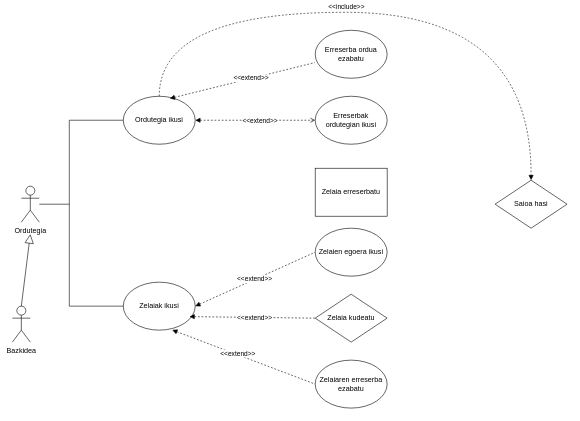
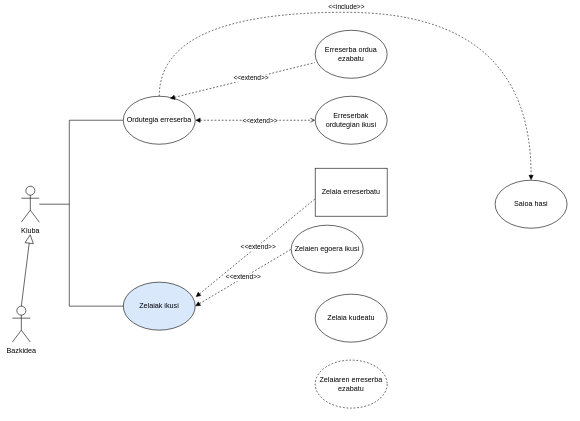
node "Ordutegia ikusi": label "Ordutegia ikusi" -> "Ordutegia erreserba"
node "Saioa hasi": shape diamond -> ellipse
node "Ordutegia": label "Ordutegia" -> "Kluba"
node "Zelaien egoera ikusi": moved (351, 252) -> (327, 249)
edge "Zelaia erreserbatu" -> "Zelaiak ikusi": added, label "<<extend>>"
node "Zelaiak ikusi": fillcolor #ffffff -> #dae8fc
edge "Zelaia kudeatu" -> "Zelaiak ikusi": removed, label "<<extend>>"
node "Zelaia kudeatu": shape diamond -> ellipse
edge "Zelaiaren erreserba ezabatu" -> "Zelaiak ikusi": removed, label "<<extend>>"
node "Zelaiaren erreserba ezabatu": style solid -> dashed
